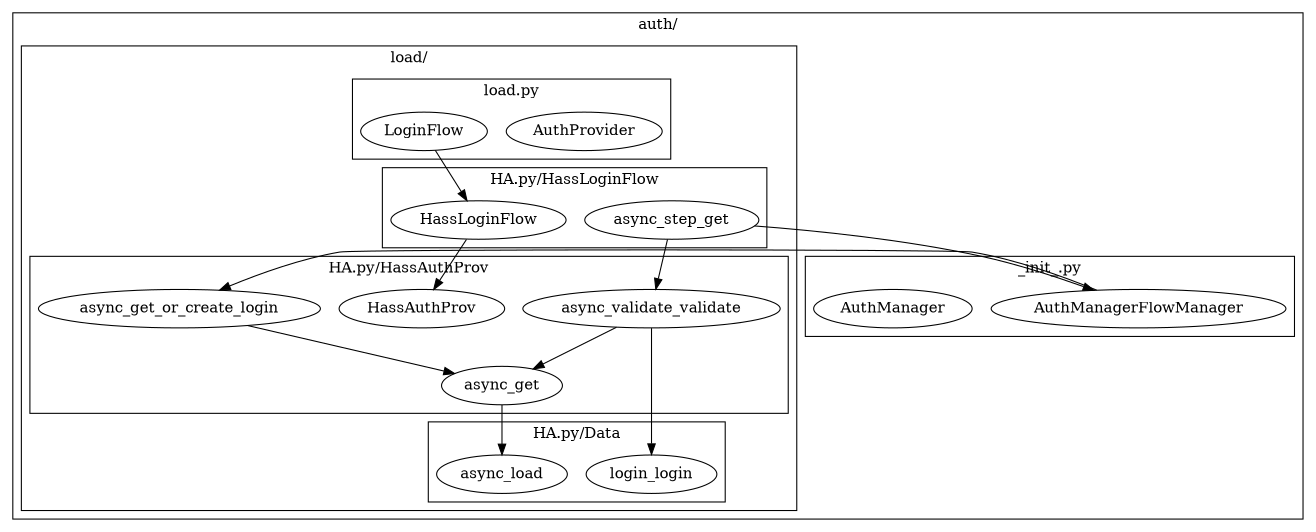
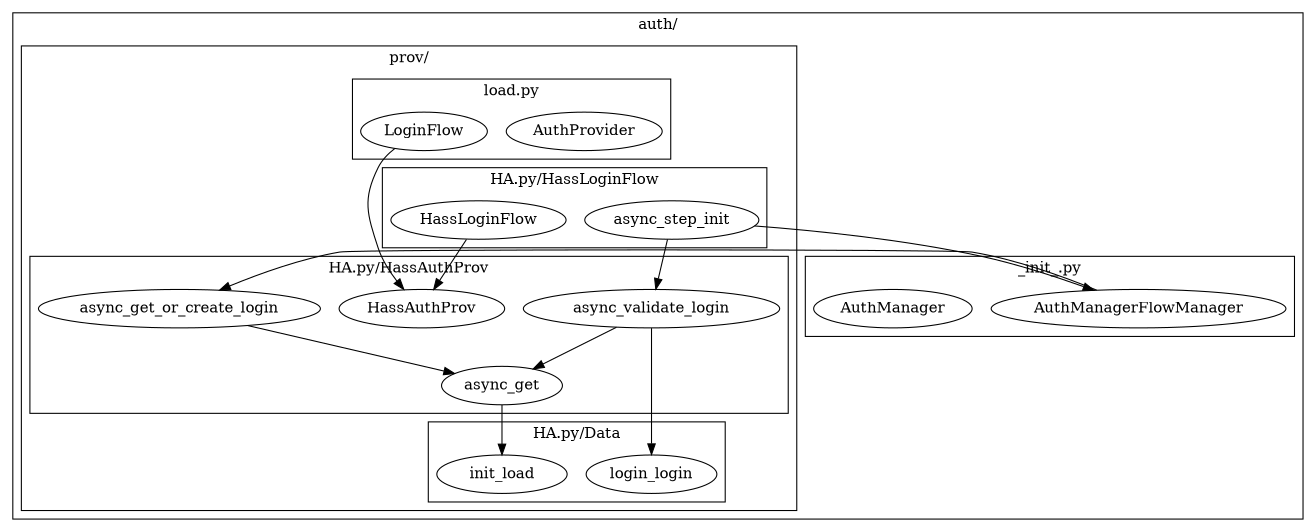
cluster "load/": label "load/" -> "prov/"
edge "LoginFlow" -> "HassLoginFlow": now "LoginFlow" -> "HassAuthProv"
node "async_step_get": label "async_step_get" -> "async_step_init"
node "async_validate_validate": label "async_validate_validate" -> "async_validate_login"
node "async_load": label "async_load" -> "init_load"
